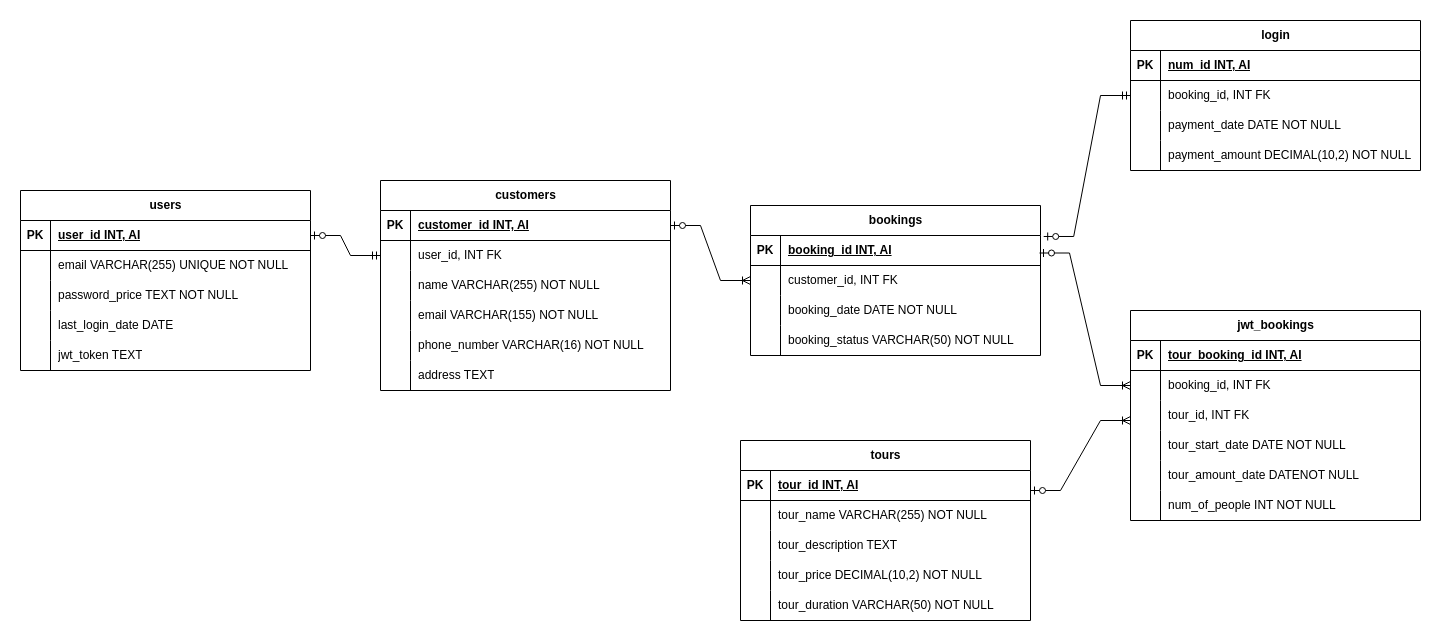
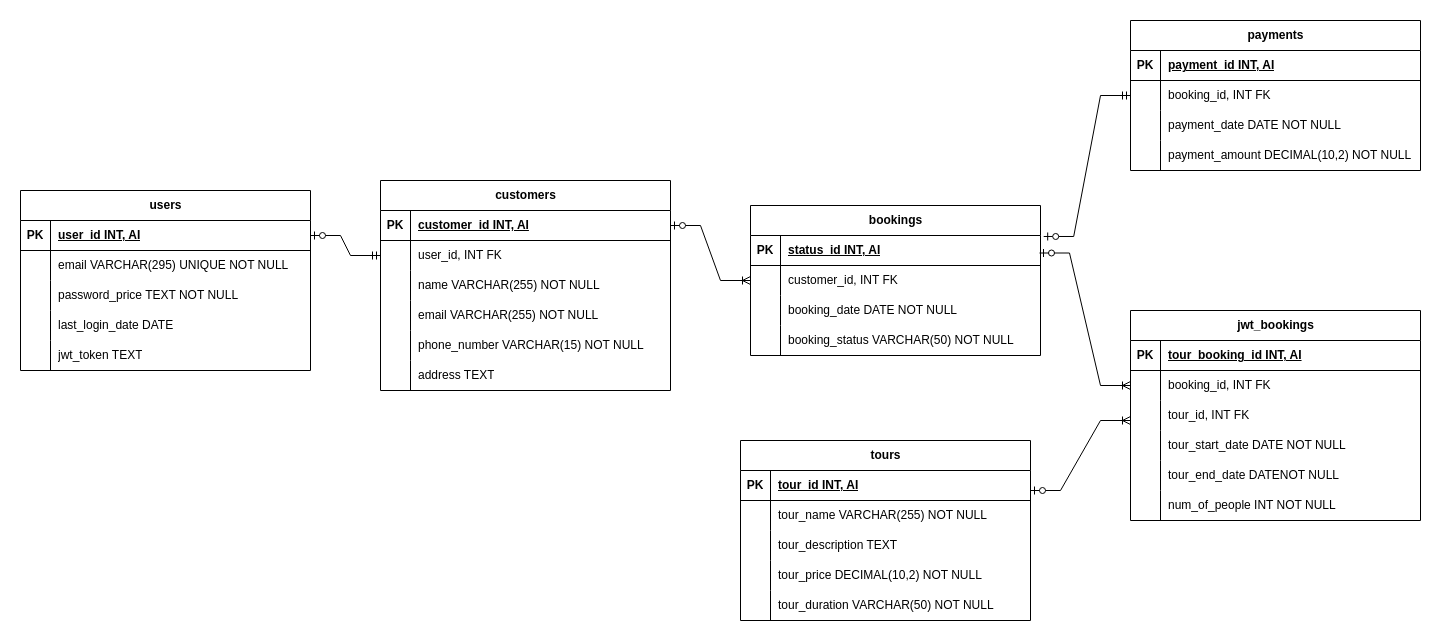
node "login": label "login" -> "payments"
node "num_id INT, AI": label "num_id INT, AI" -> "payment_id INT, AI"
node "booking_id INT, AI": label "booking_id INT, AI" -> "status_id INT, AI"
node "email VARCHAR(255) UNIQUE NOT NULL": label "email VARCHAR(255) UNIQUE NOT NULL" -> "email VARCHAR(295) UNIQUE NOT NULL"
node "email VARCHAR(155) NOT NULL": label "email VARCHAR(155) NOT NULL" -> "email VARCHAR(255) NOT NULL"
node "phone_number VARCHAR(16) NOT NULL": label "phone_number VARCHAR(16) NOT NULL" -> "phone_number VARCHAR(15) NOT NULL"
node "tour_amount_date DATENOT NULL": label "tour_amount_date DATENOT NULL" -> "tour_end_date DATENOT NULL"
